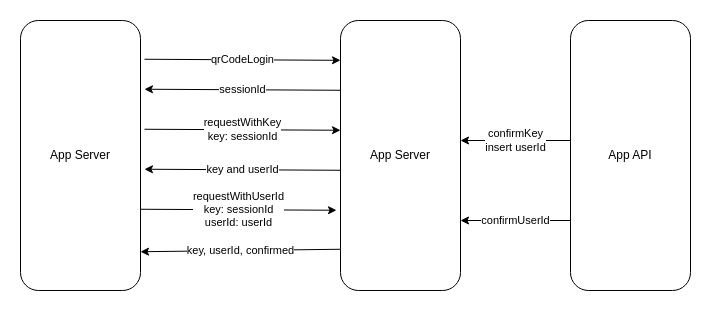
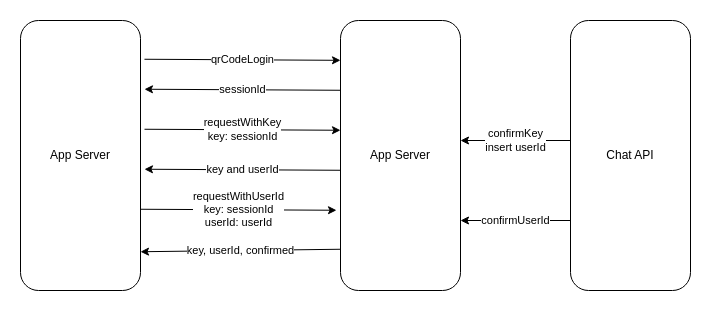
node "App API": label "App API" -> "Chat API"
